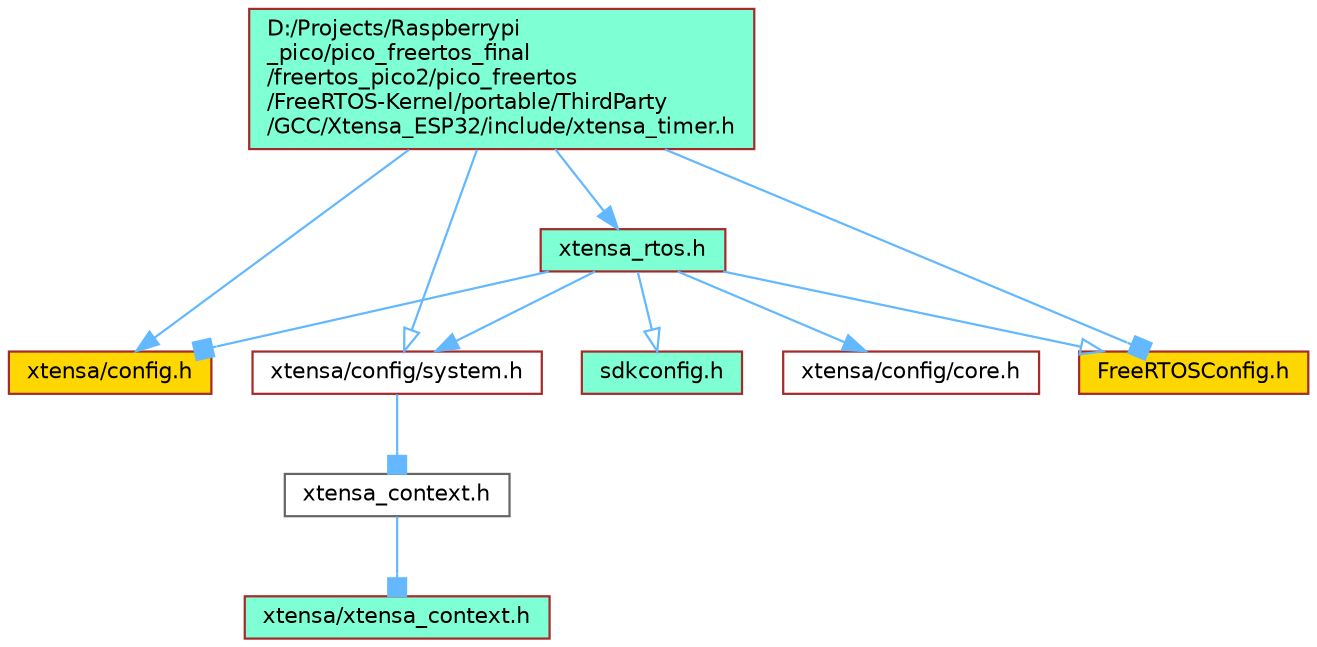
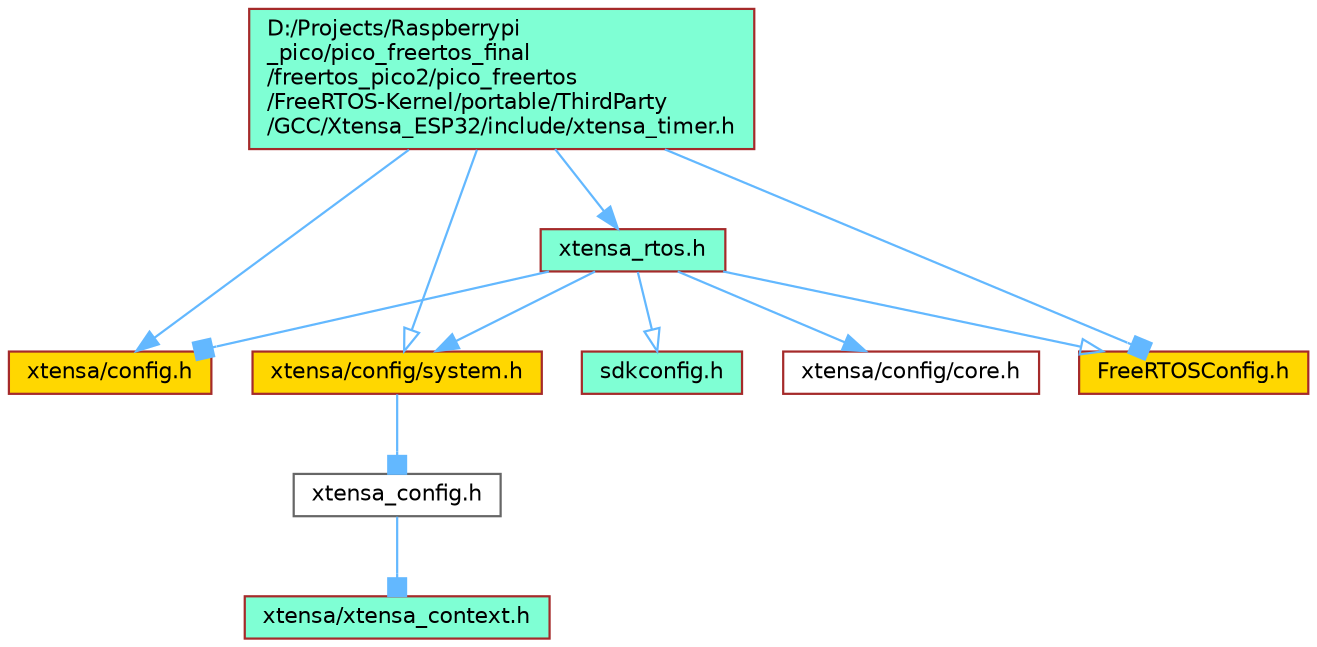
node "xtensa/config/system.h": fillcolor white -> gold
node "xtensa_context.h": label "xtensa_context.h" -> "xtensa_config.h"
